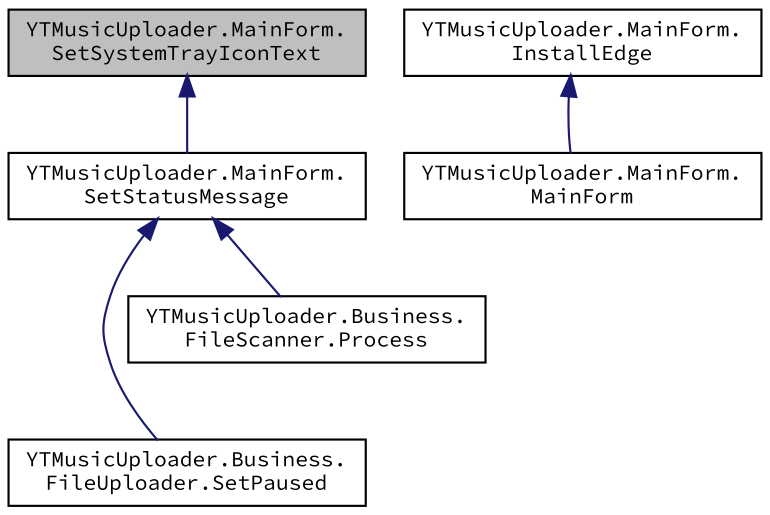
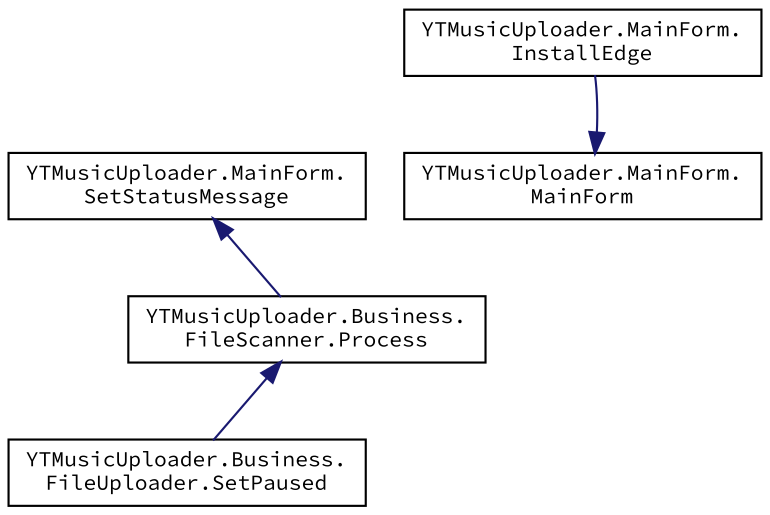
node "YTMusicUploader.MainForm. SetSystemTrayIconText": removed
edge "YTMusicUploader.MainForm. MainForm" -> "YTMusicUploader.MainForm. InstallEdge": reversed
edge "YTMusicUploader.Business. FileUploader.SetPaused" -> "YTMusicUploader.MainForm. SetStatusMessage": now "YTMusicUploader.Business. FileUploader.SetPaused" -> "YTMusicUploader.Business. FileScanner.Process"
